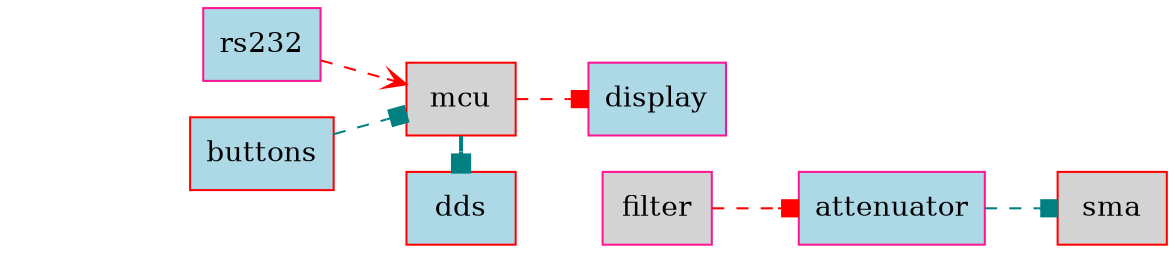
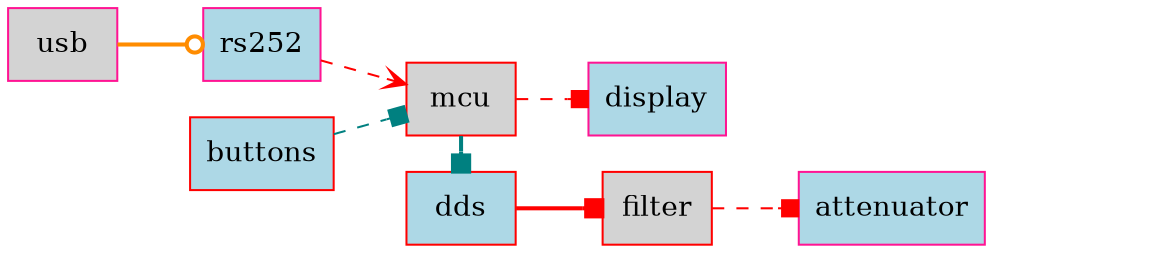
node "usb": added
node "rs232": label "rs232" -> "rs252"
edge "dds" -> "filter": added
node "filter": color deeppink -> red
node "sma": removed
